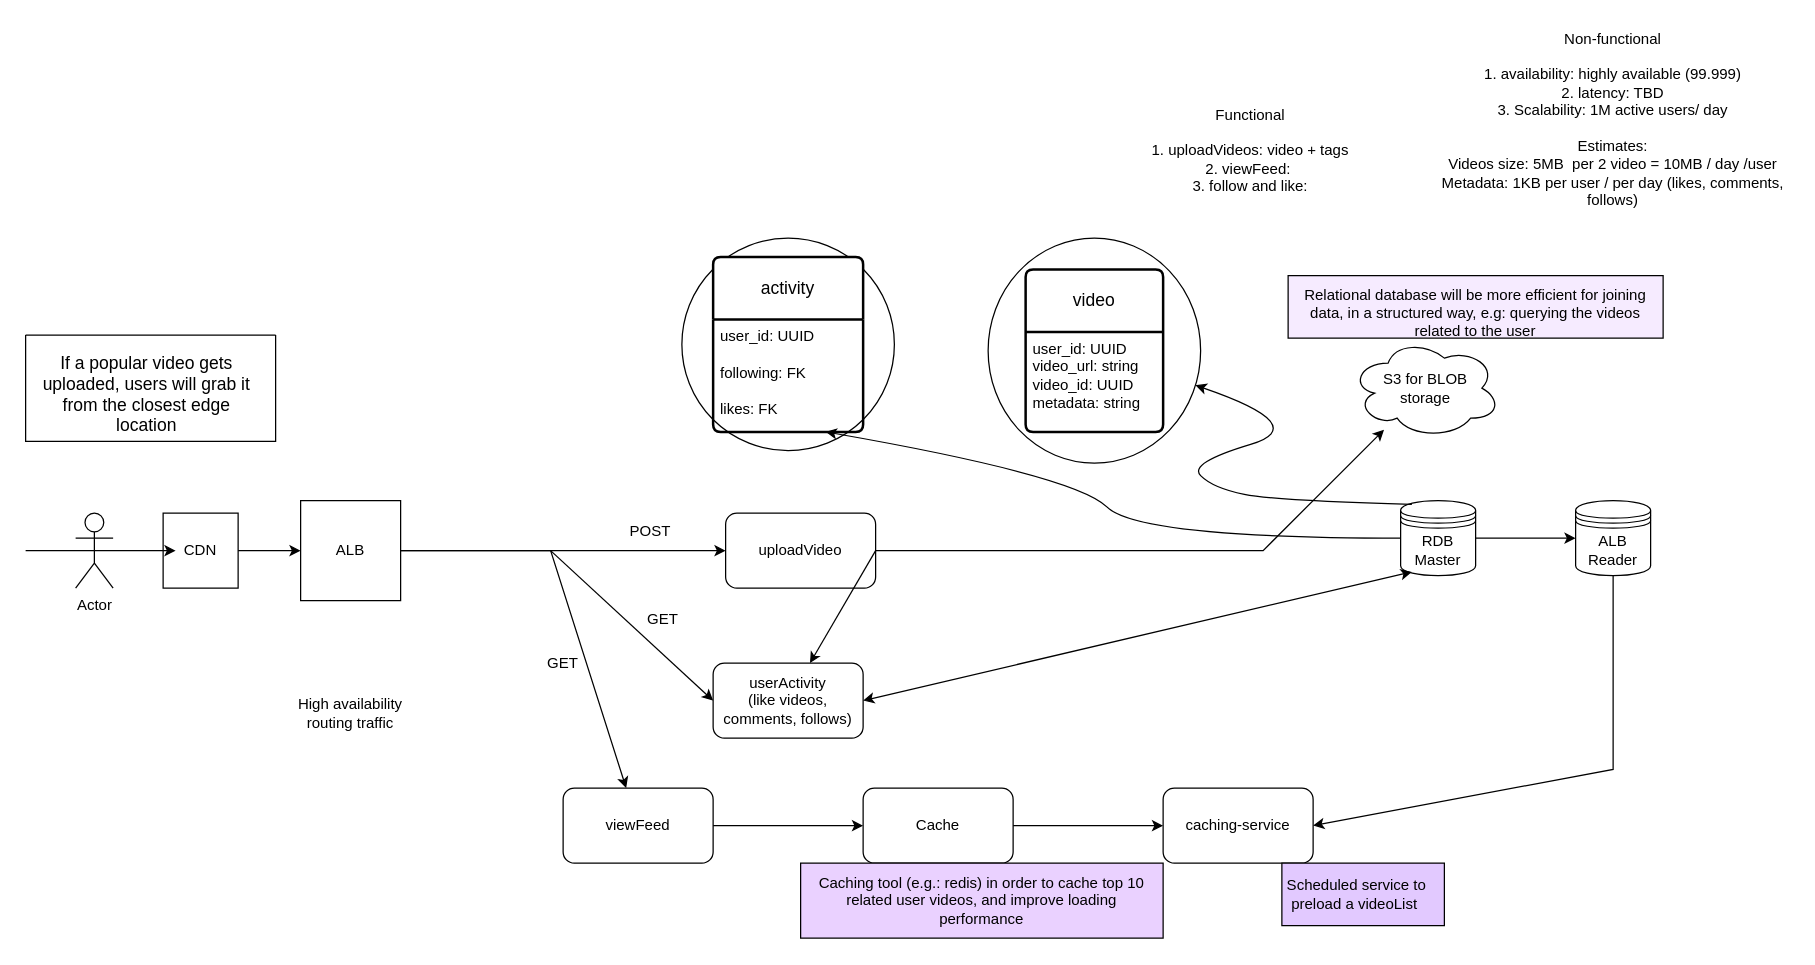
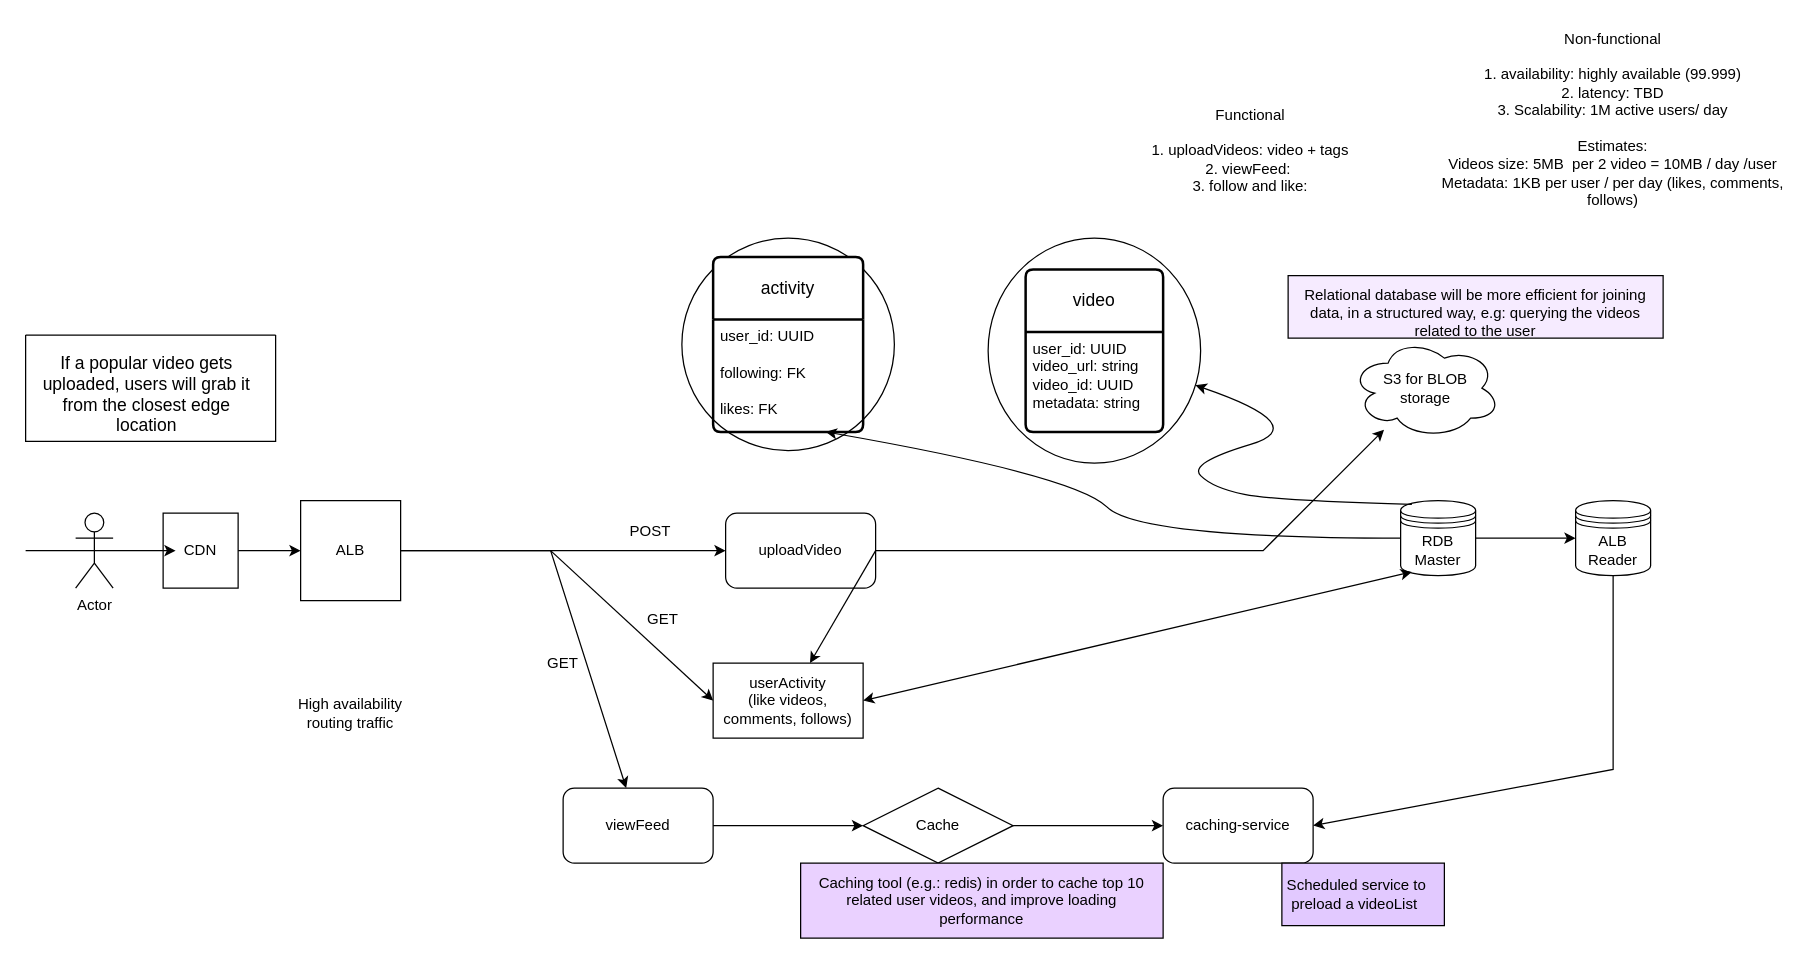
node "userActivity (like videos, comments, follows)": shape rounded rectangle -> rectangle
node "Cache": shape rounded rectangle -> diamond
